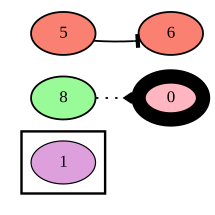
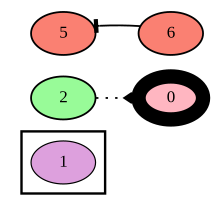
edge "5" -> "6": reversed
node "8": label "8" -> "2"
